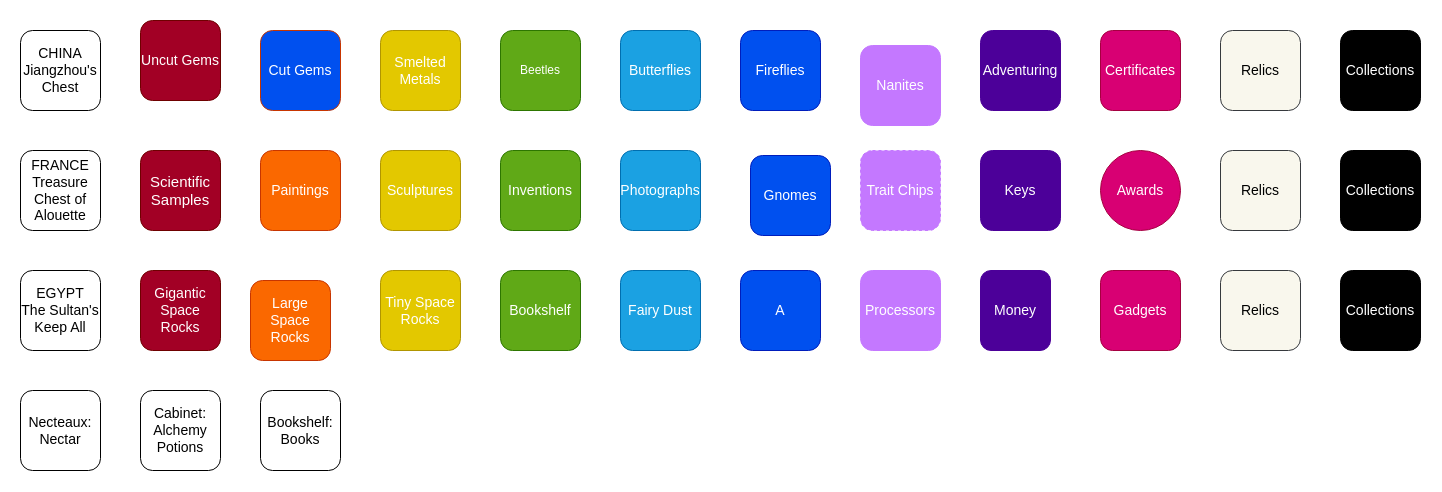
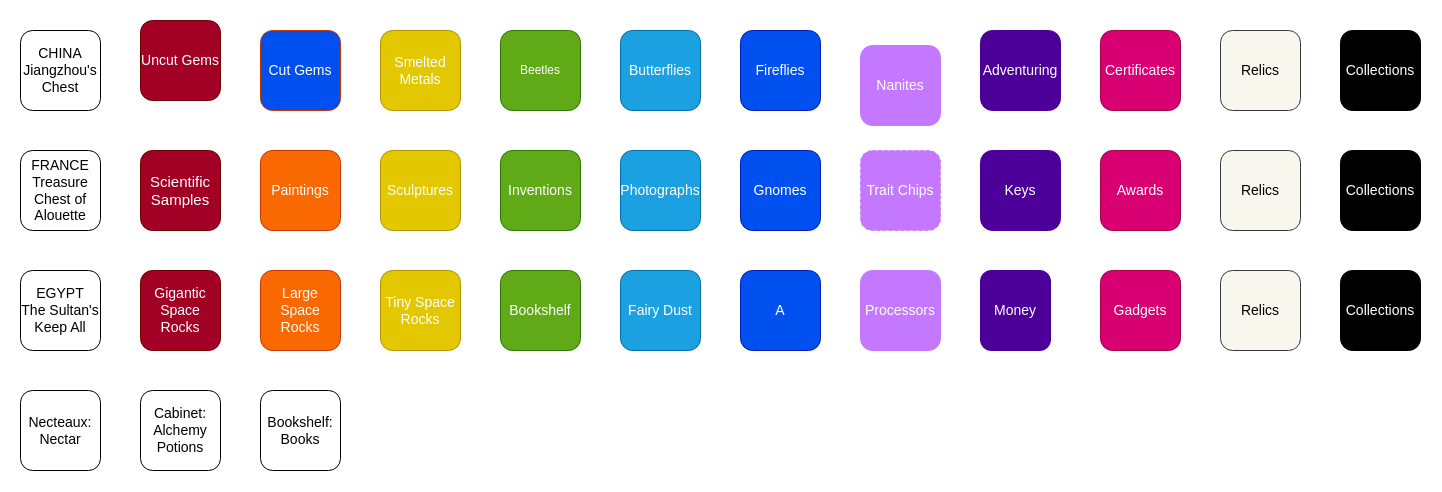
node "Awards": shape ellipse -> rounded rectangle
node "Gnomes": moved (791, 196) -> (781, 191)
node "Large Space Rocks": moved (291, 321) -> (301, 311)
